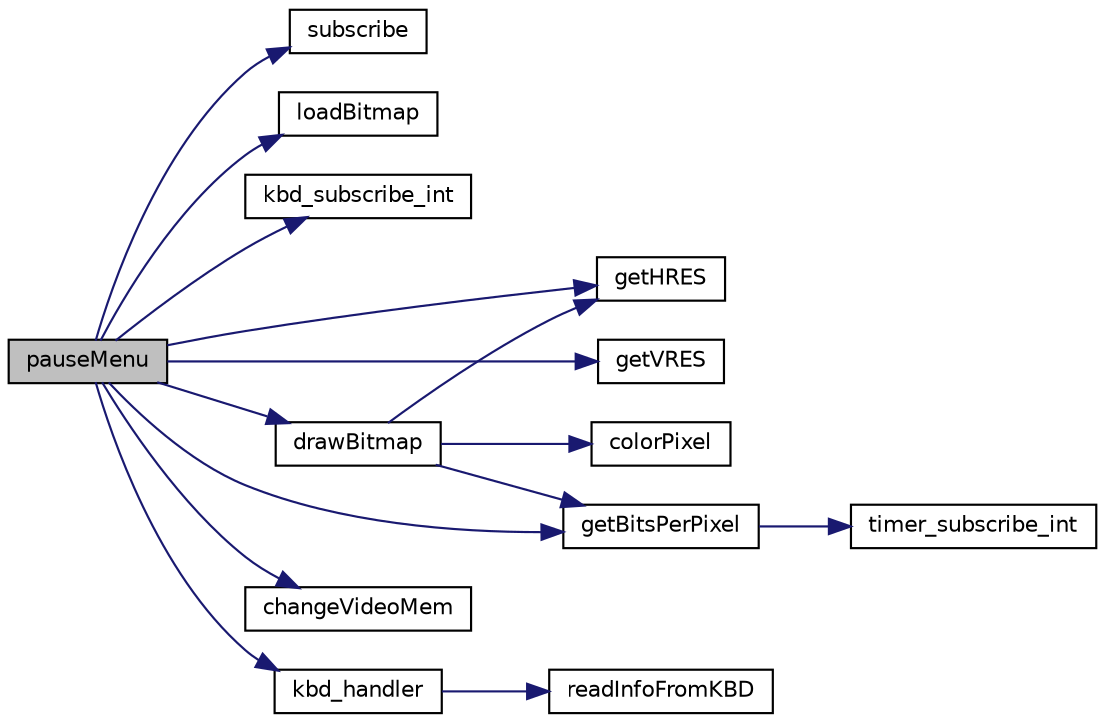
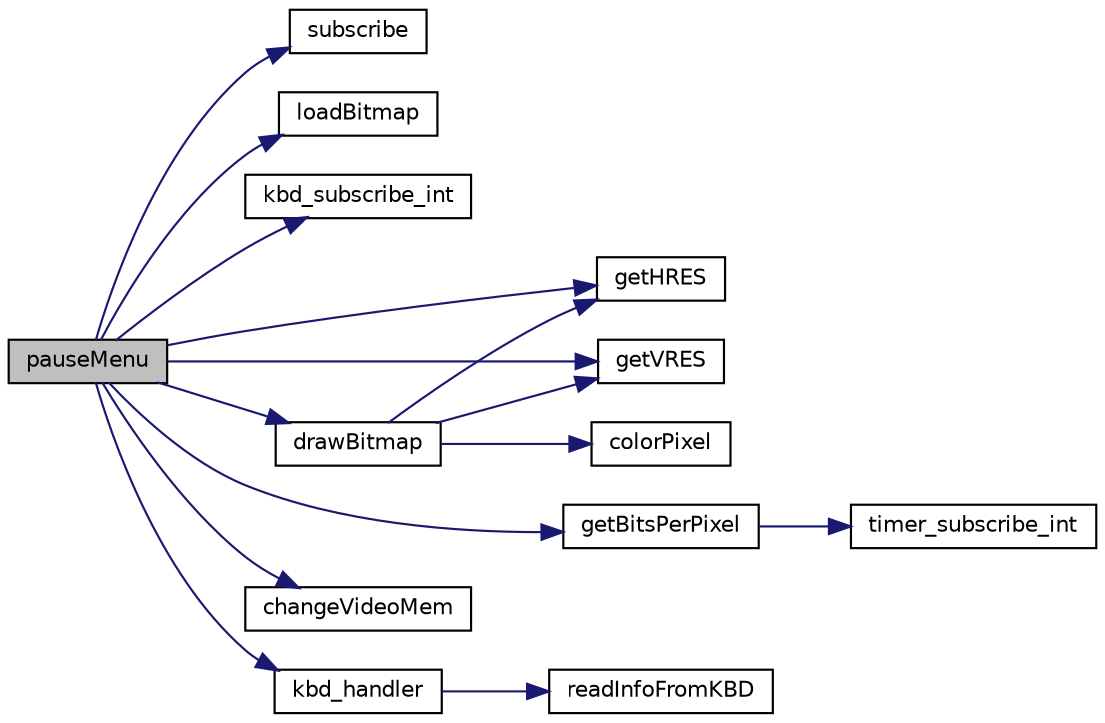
edge "drawBitmap" -> "getBitsPerPixel": now "drawBitmap" -> "getVRES"
